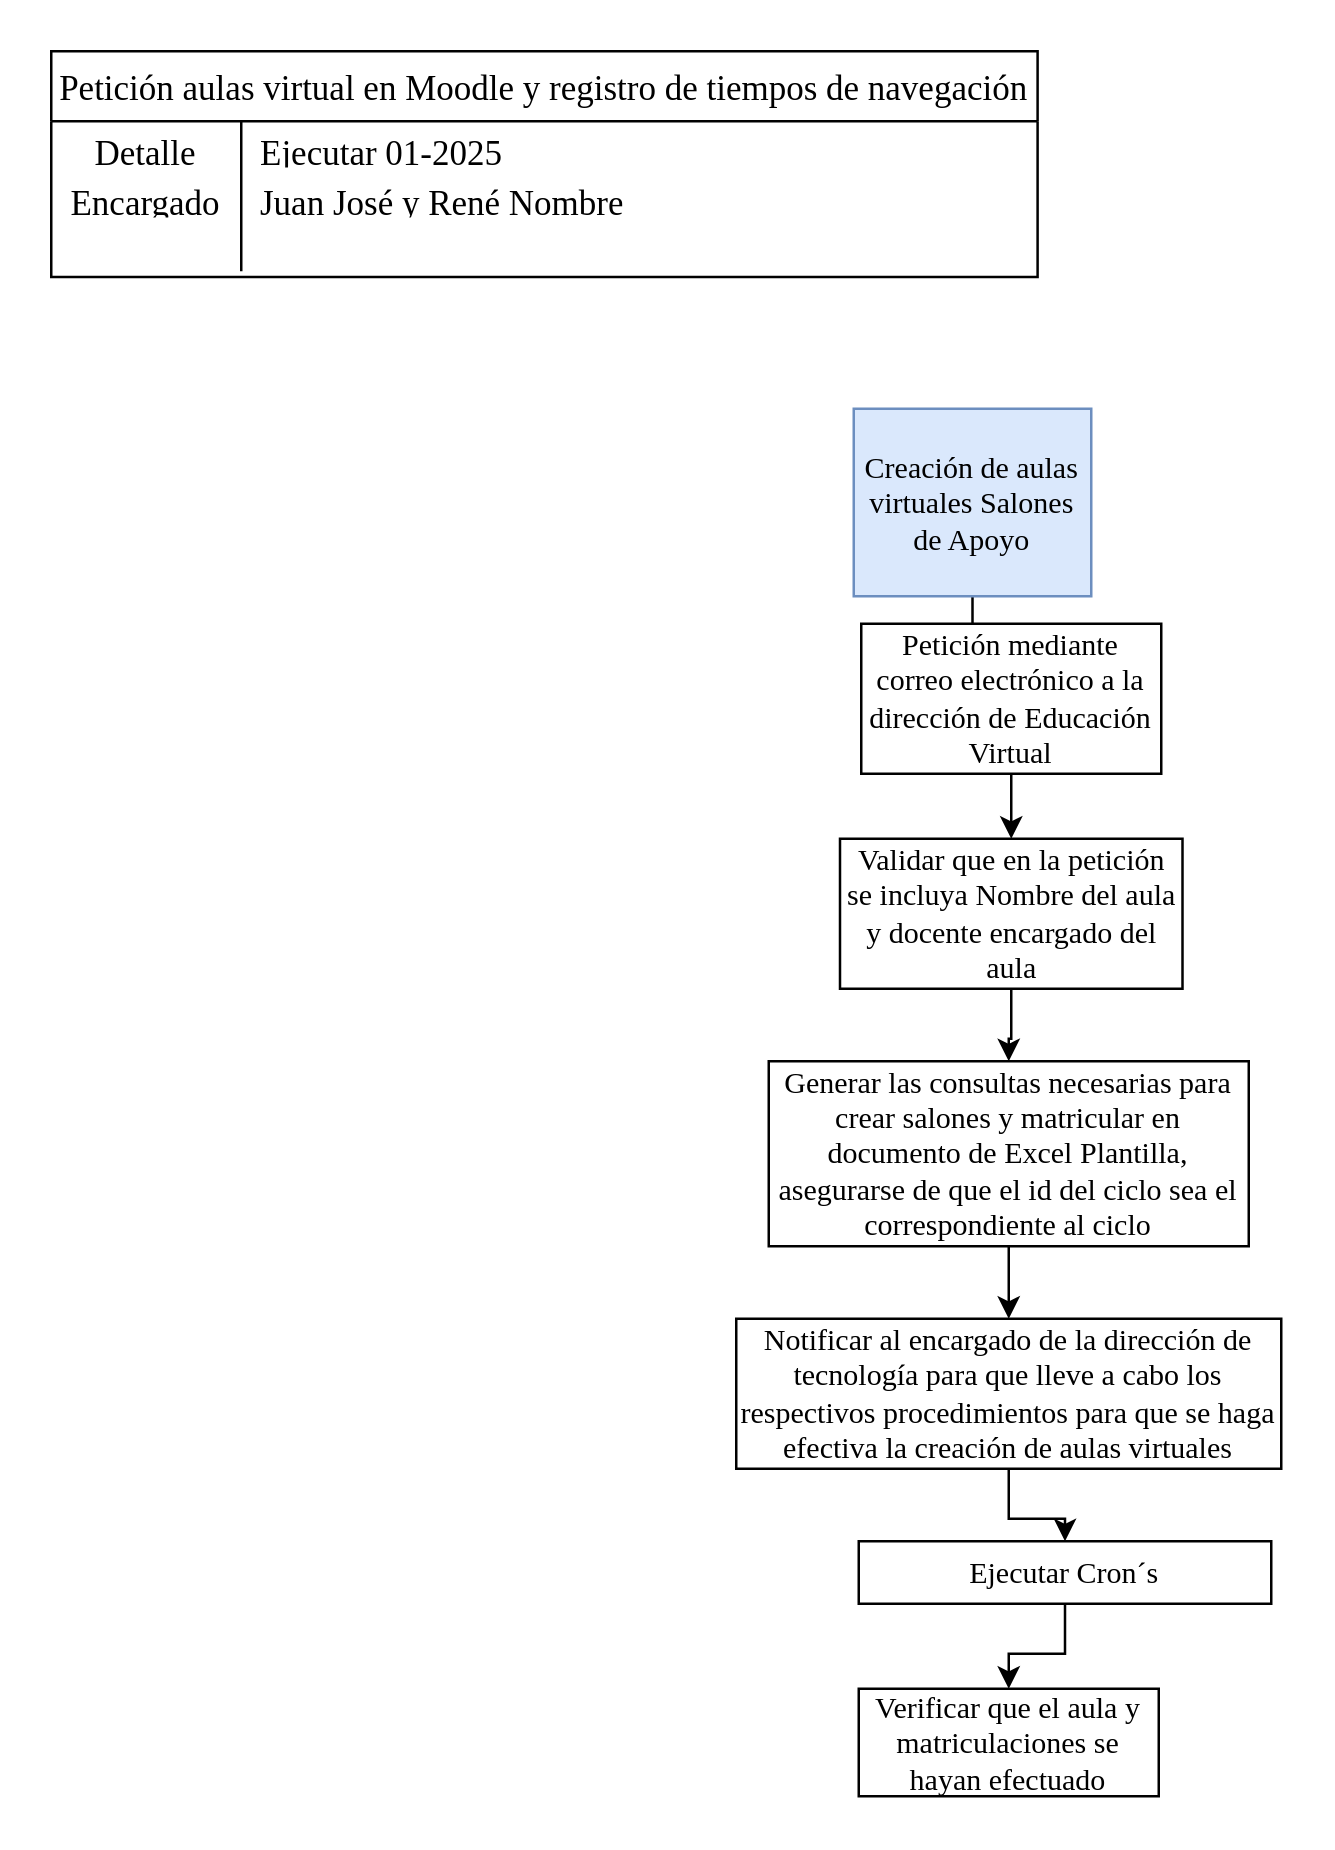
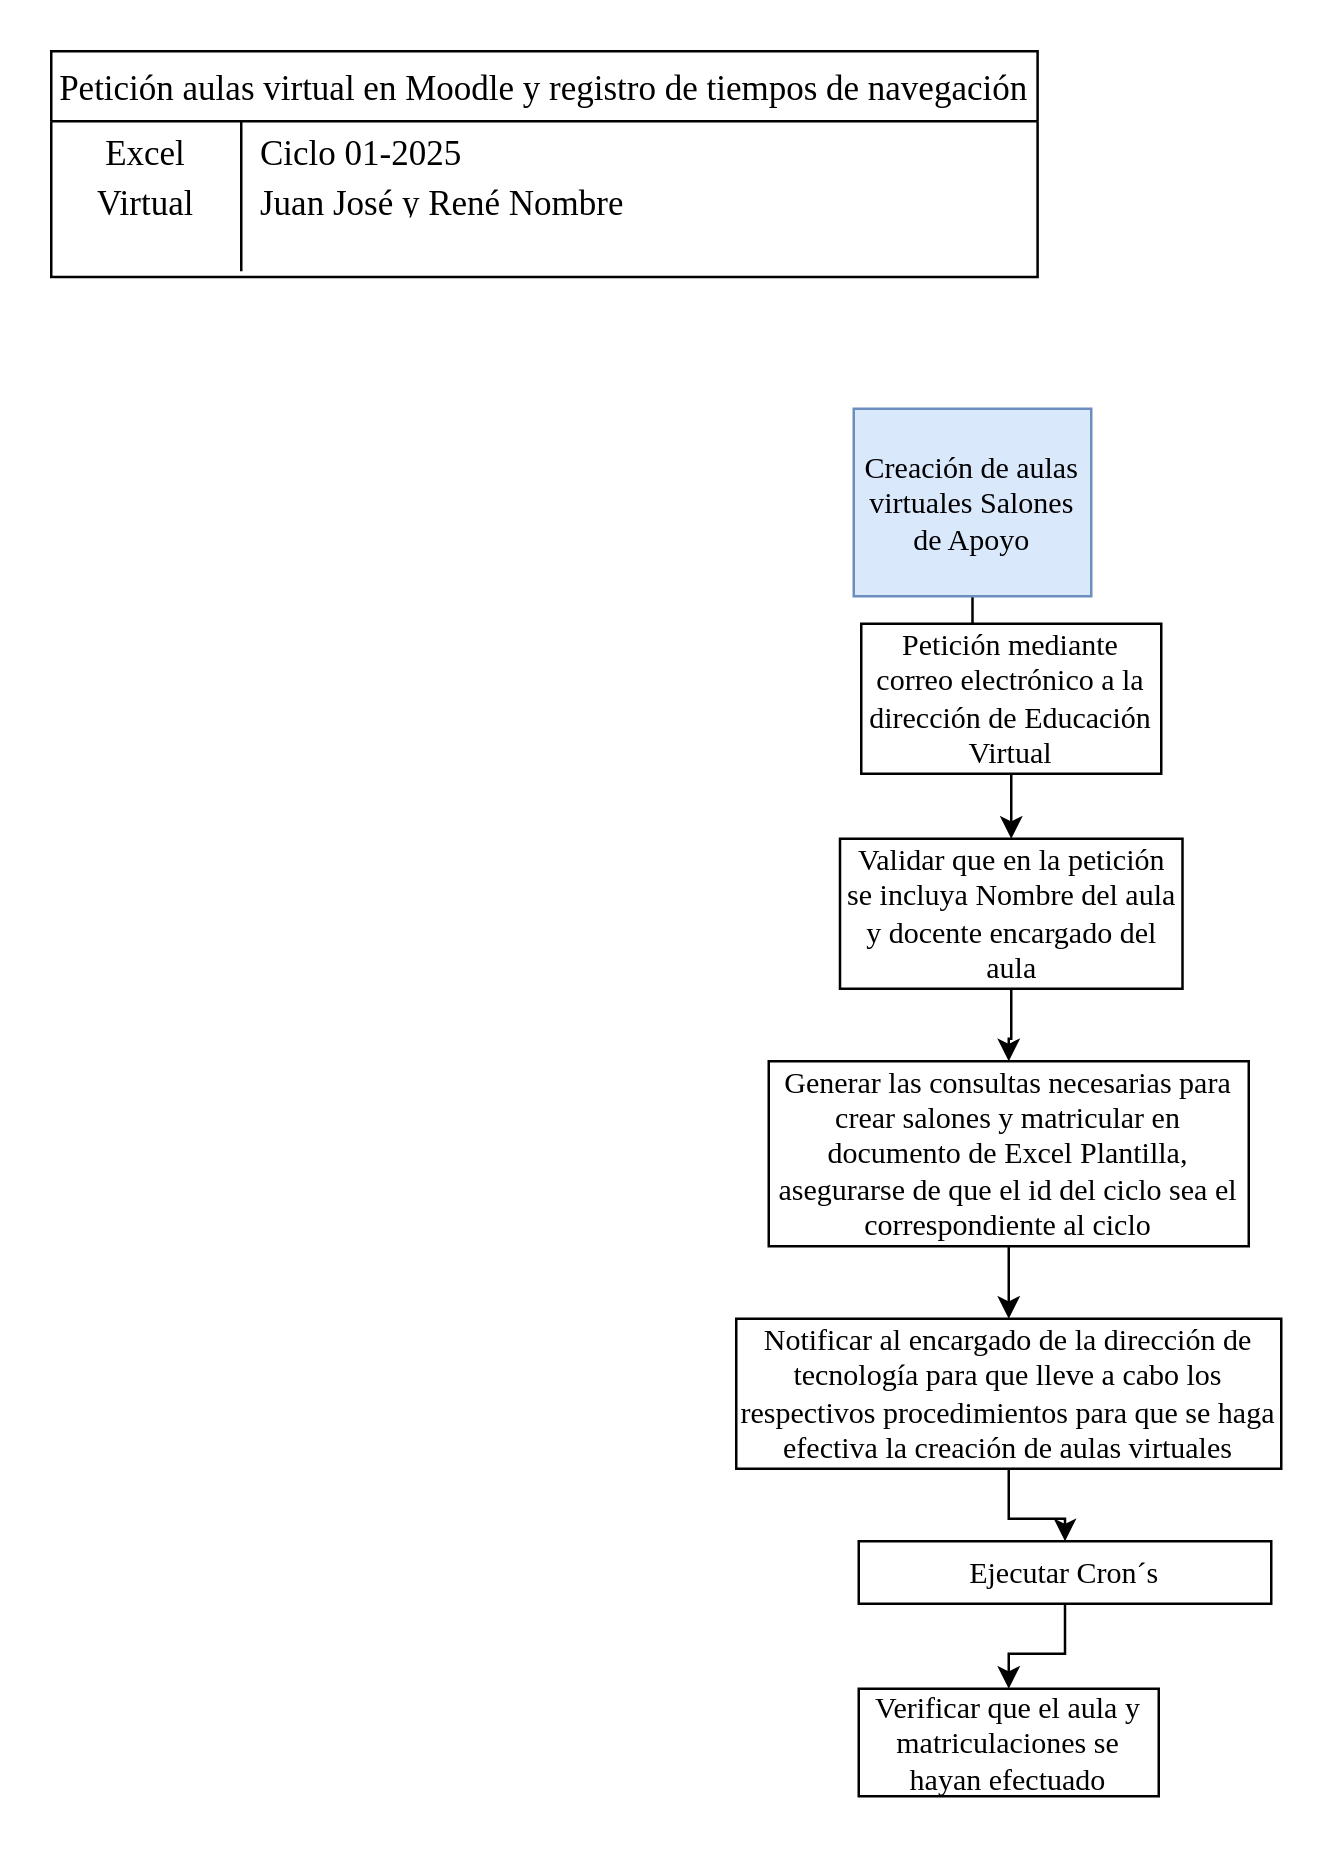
node "Detalle": label "Detalle" -> "Excel"
node "Ejecutar 01-2025": label "Ejecutar 01-2025" -> "Ciclo 01-2025"
node "Encargado": label "Encargado" -> "Virtual"
